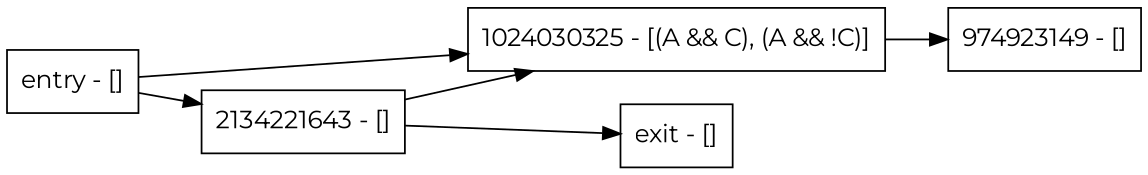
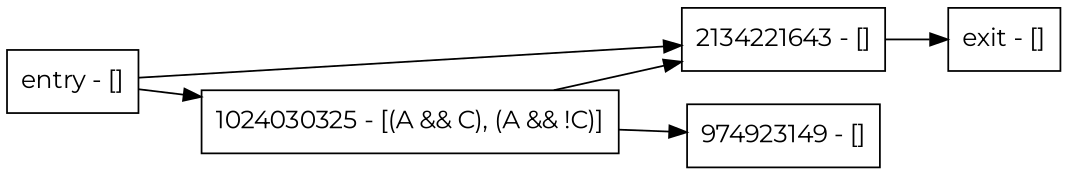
edge "2134221643 - []" -> "1024030325 - [(A && C), (A && !C)]": reversed
